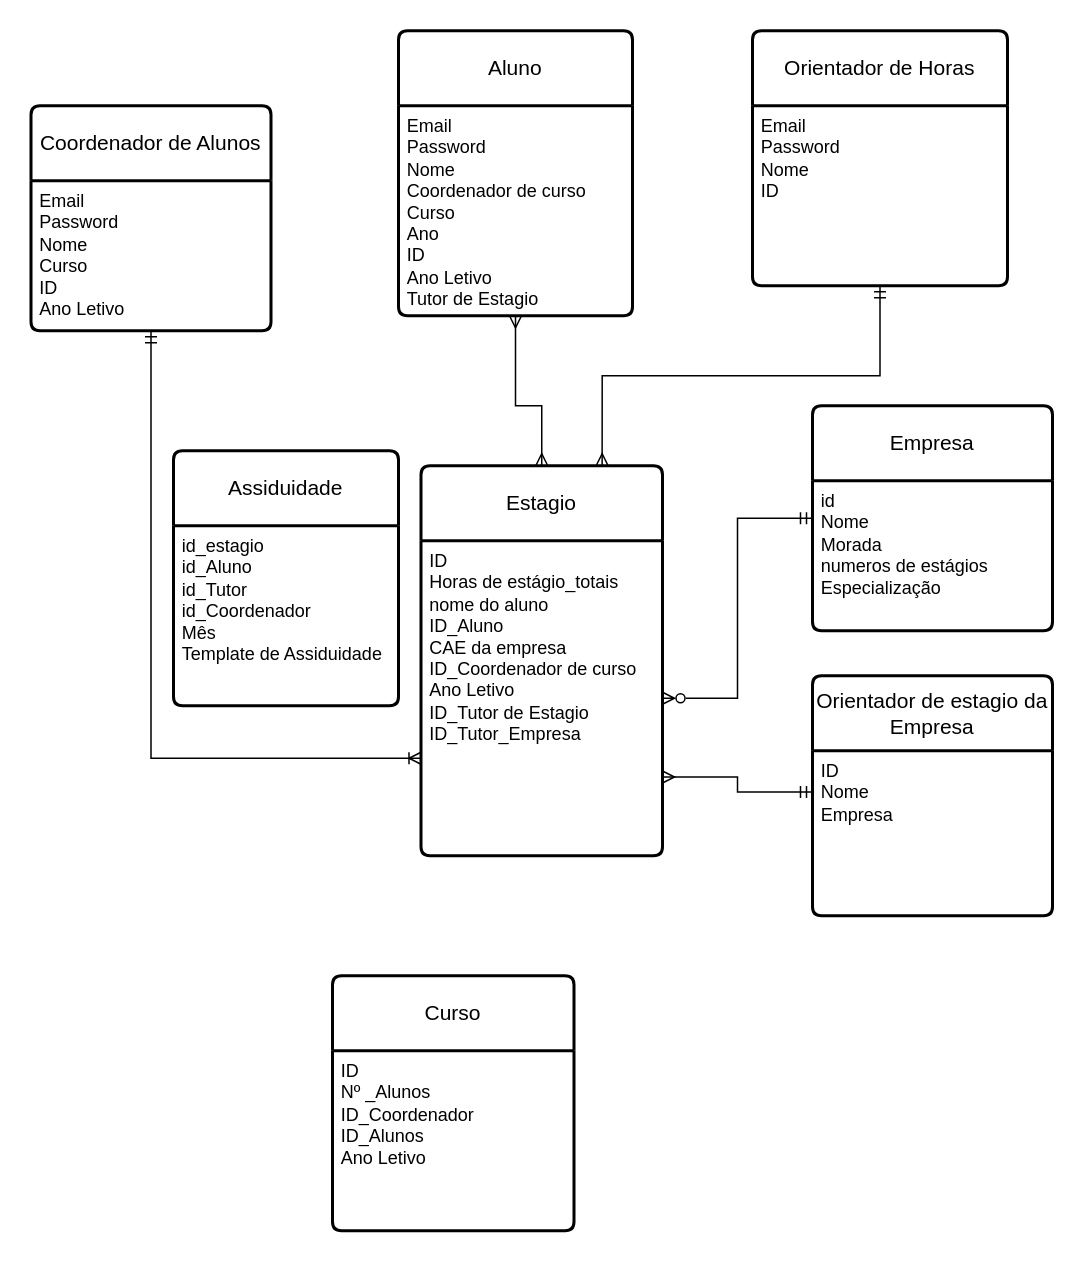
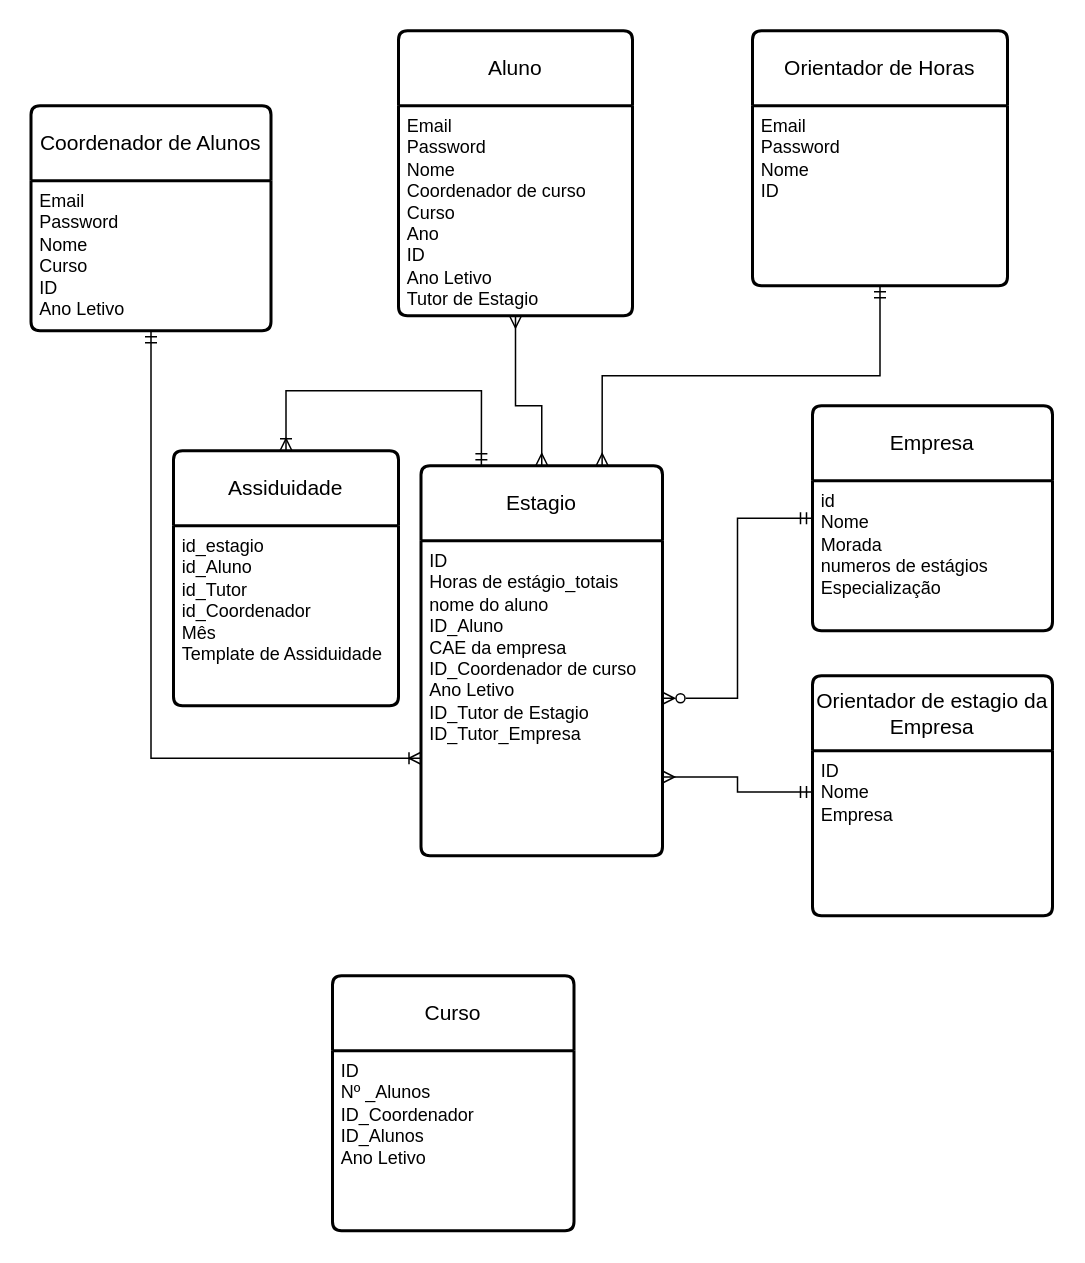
edge "Assiduidade" -- "Estagio": added
